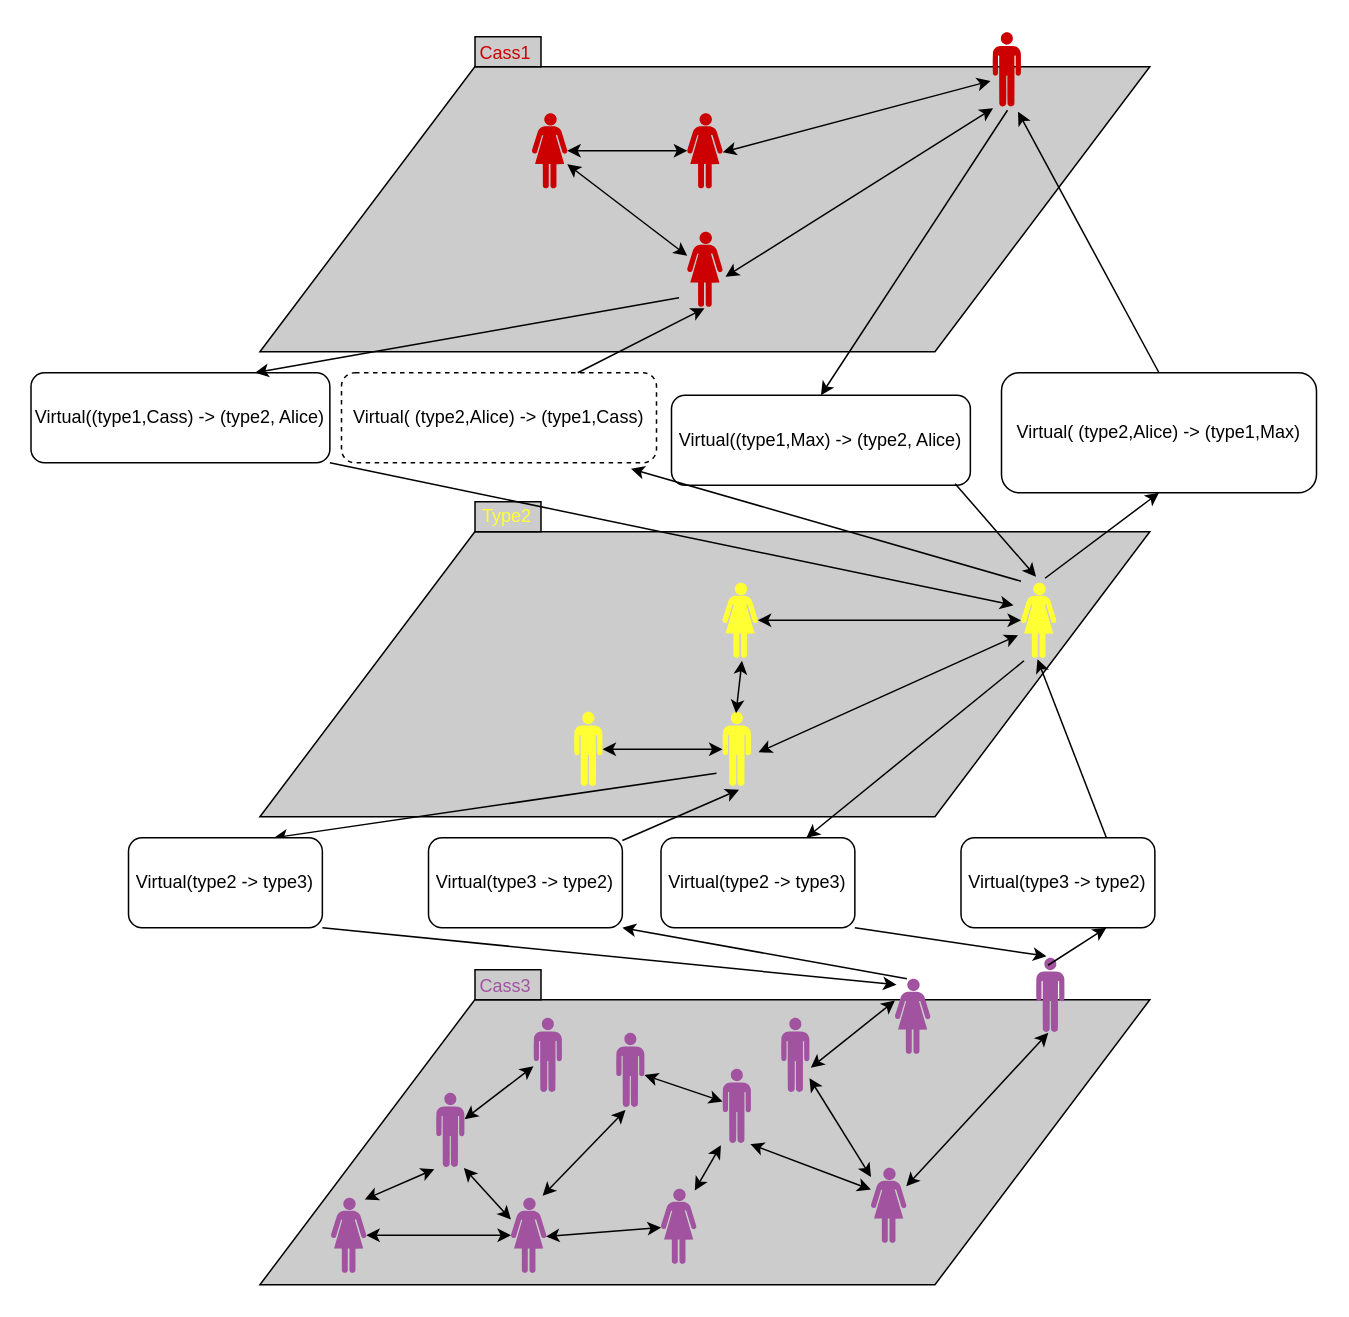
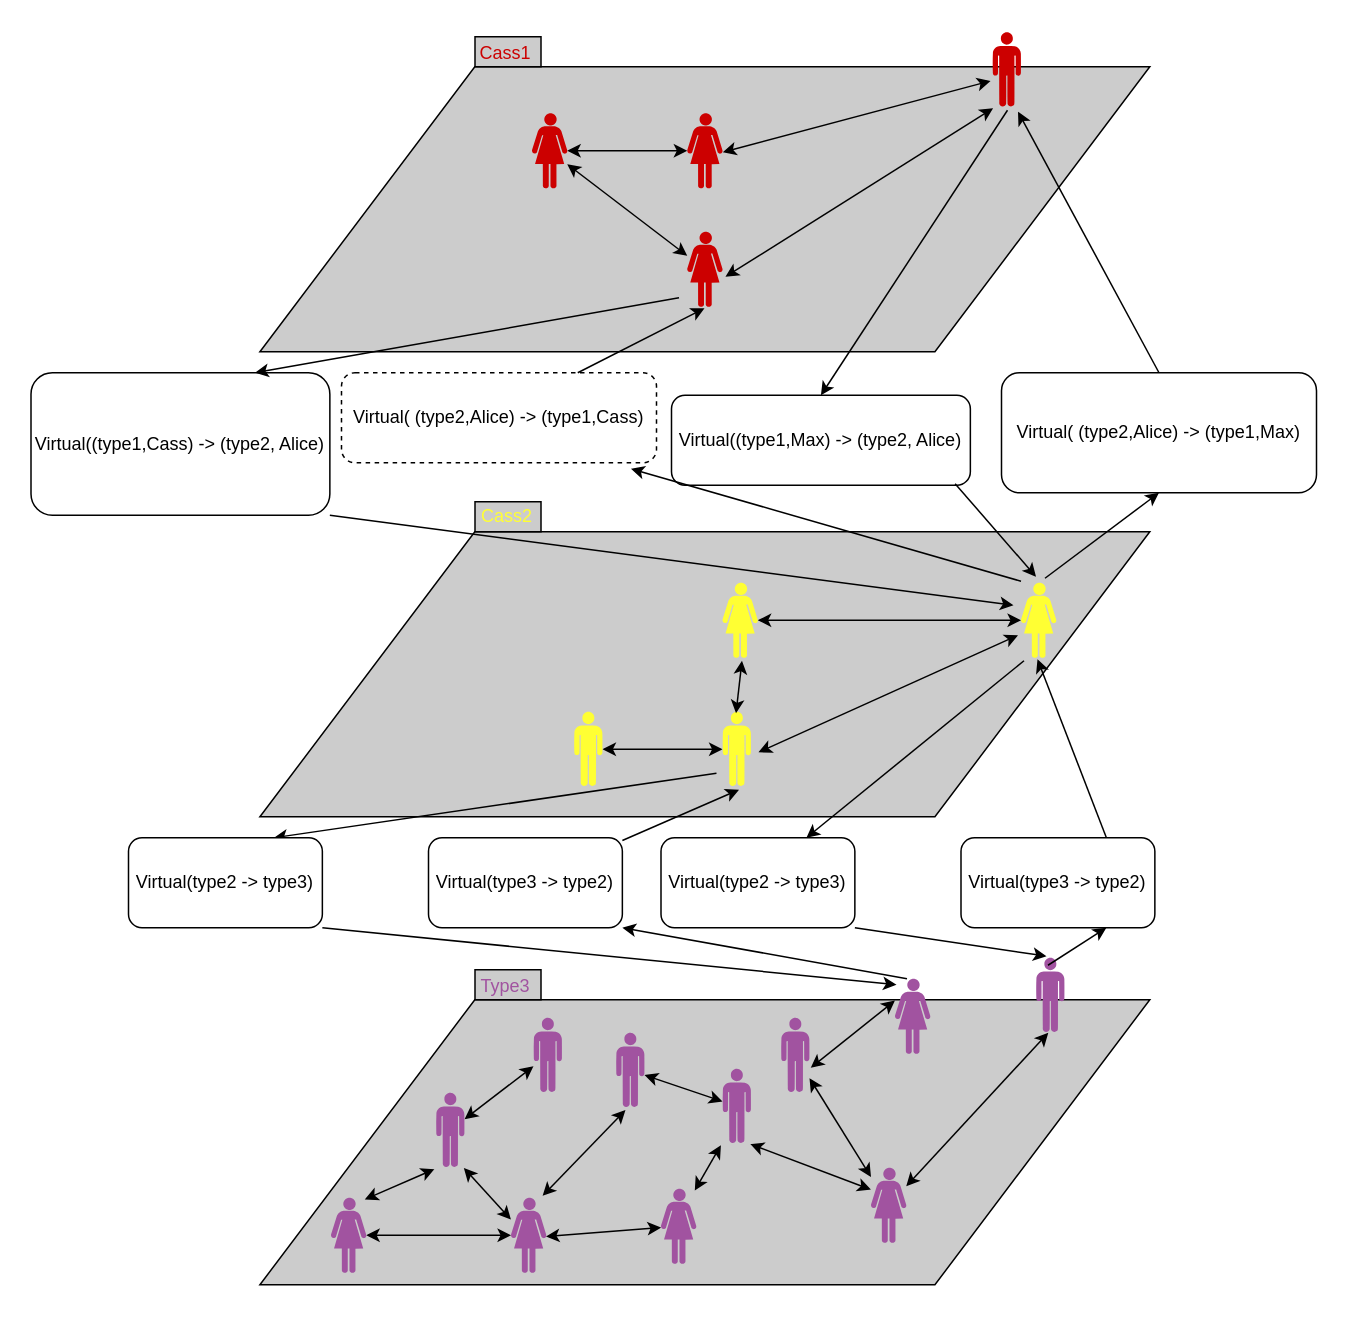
node "Virtual((type1,Cass) -> (type2, Alice)": size 299x90 -> 299x143
node "Type2": label "Type2" -> "Cass2"
node "Cass3": label "Cass3" -> "Type3"
